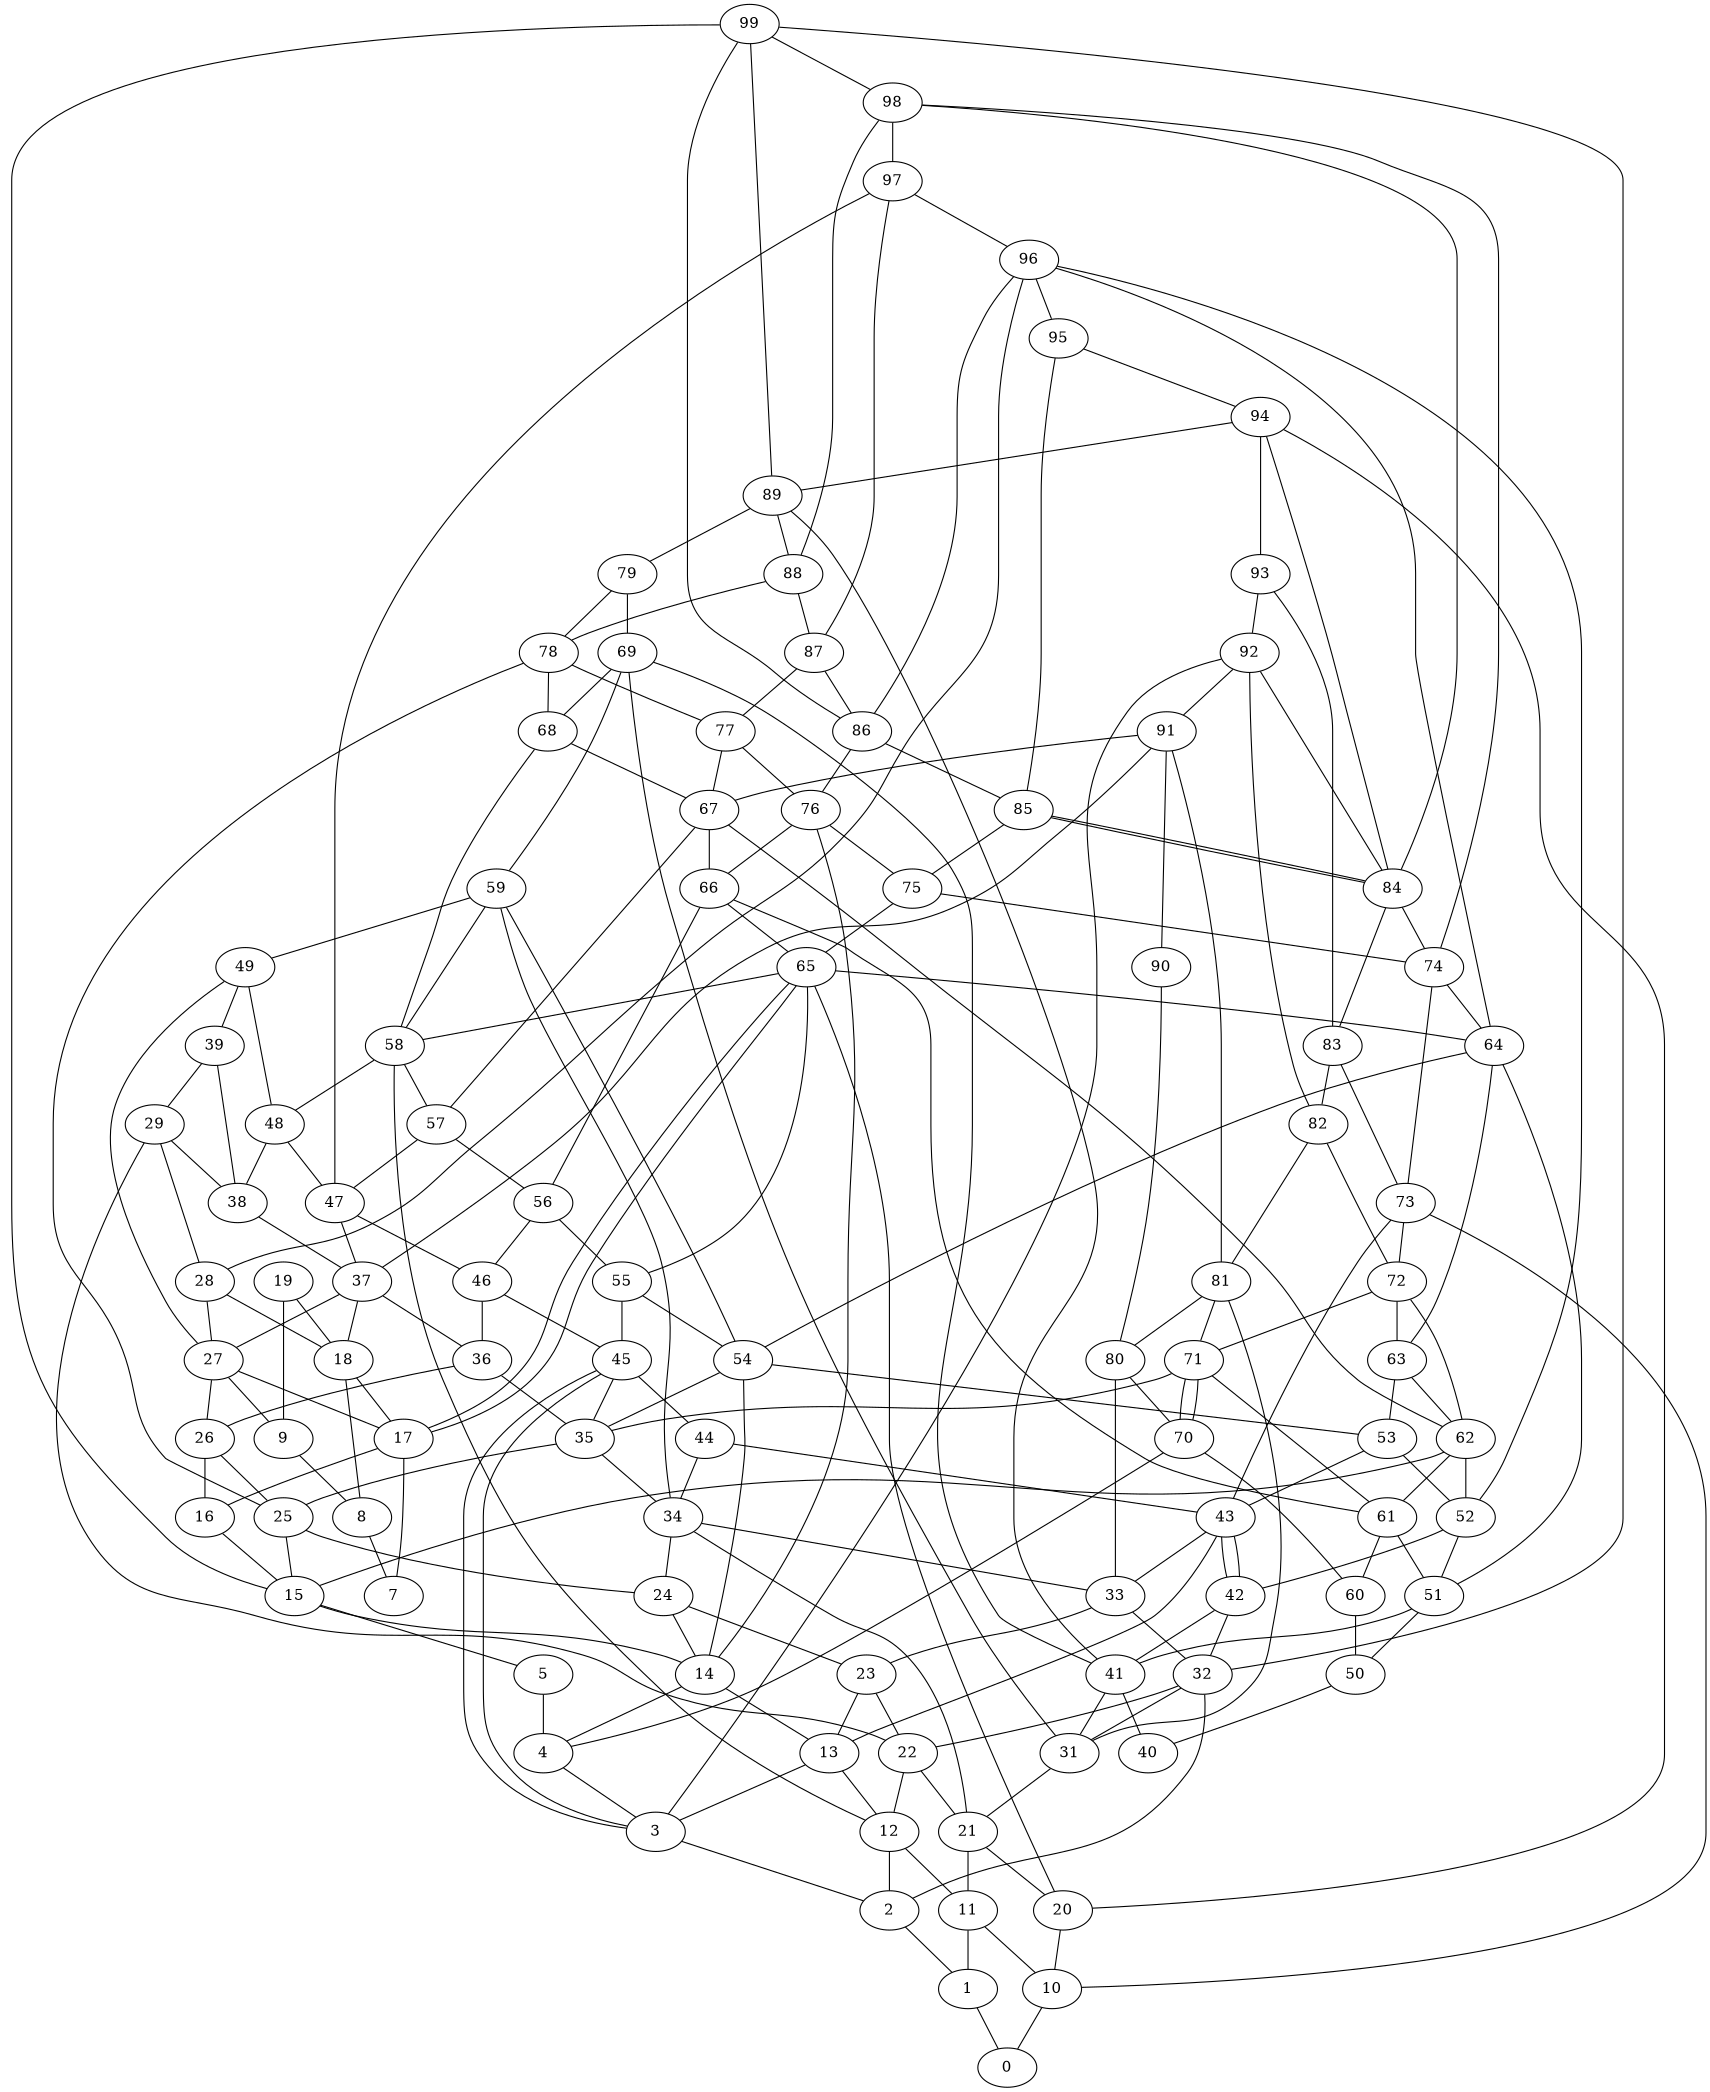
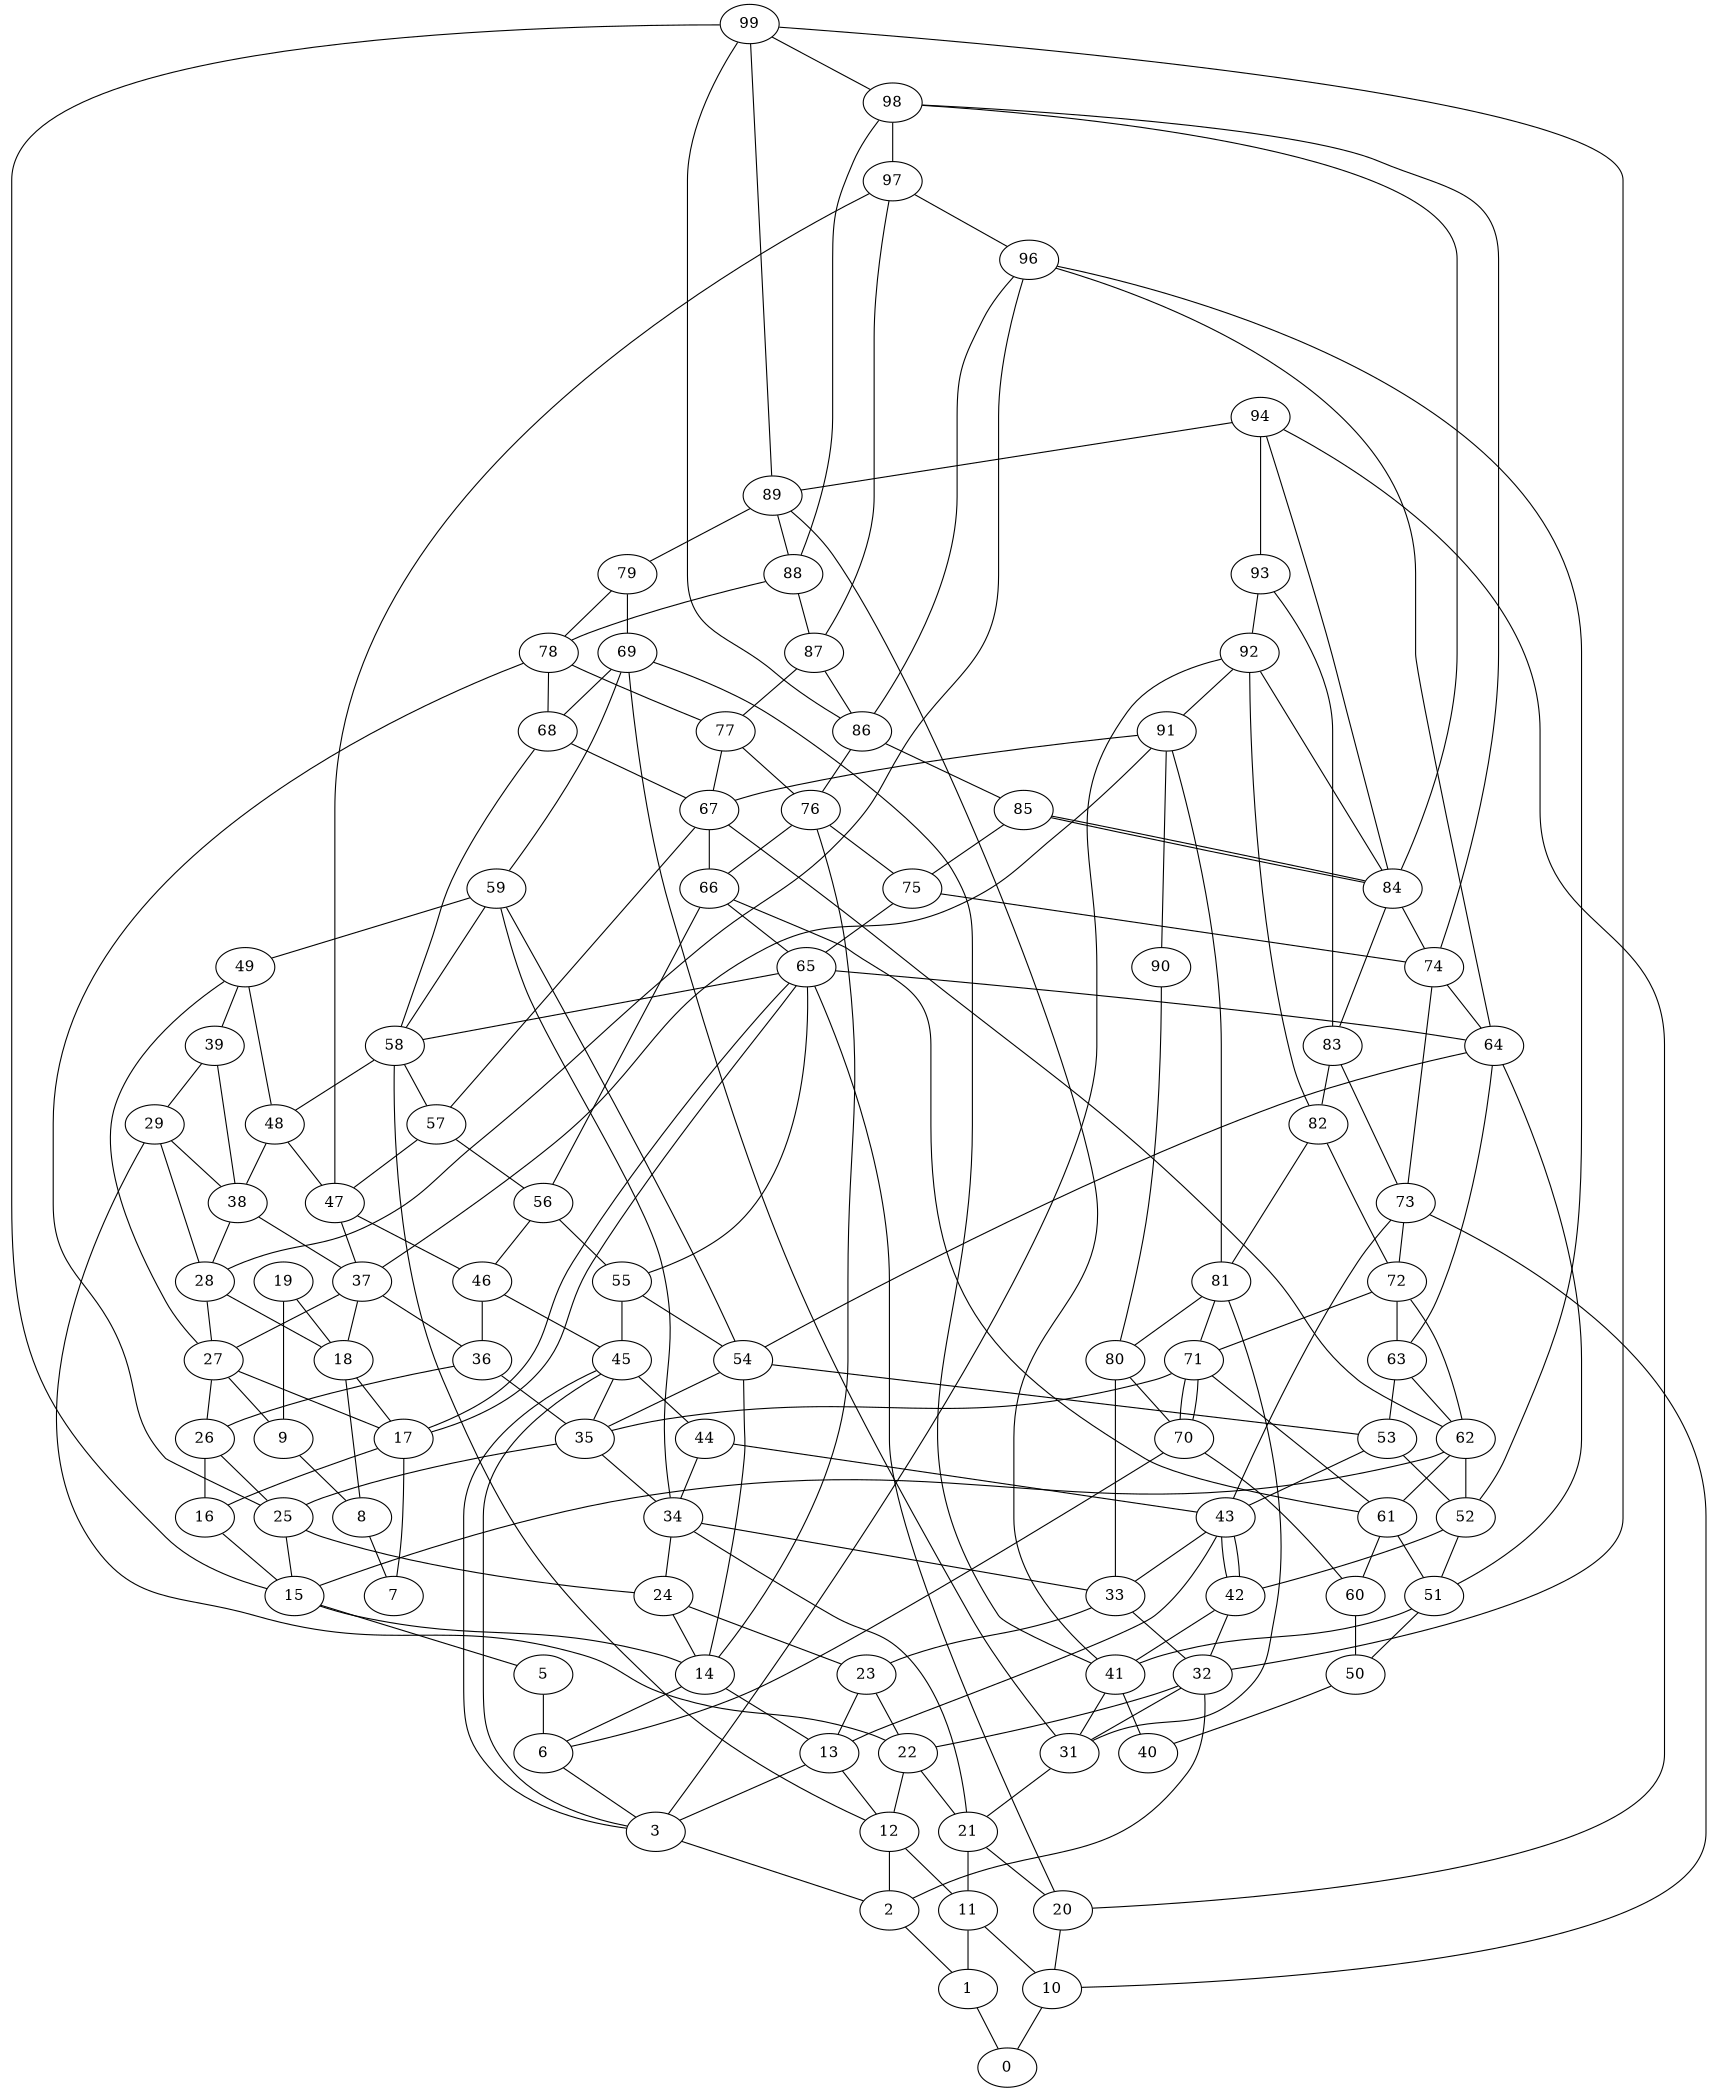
node "95": removed
edge "38" -- "28": added
node "4": label "4" -> "6"
